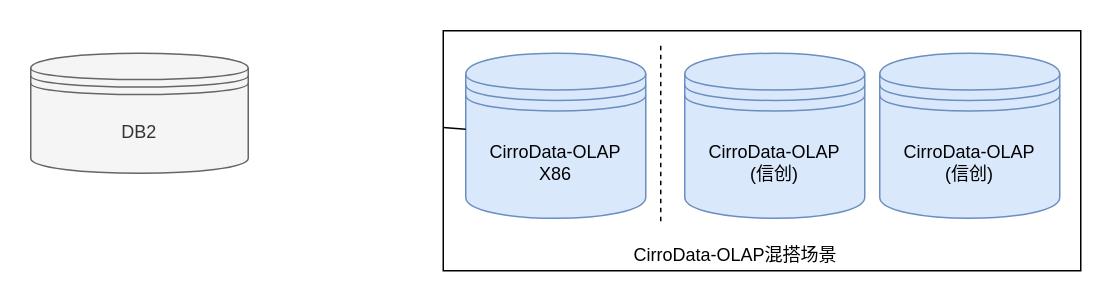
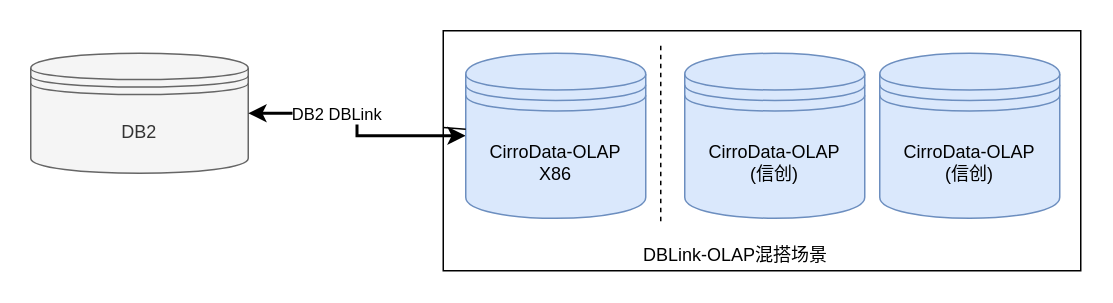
edge "DB2" -- "CirroData-OLAP X86": added, label "DB2 DBLink"
node "CirroData-OLAP混搭场景": label "CirroData-OLAP混搭场景" -> "DBLink-OLAP混搭场景"
